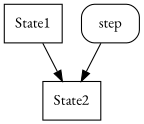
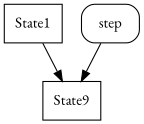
node "State2": label "State2" -> "State9"
